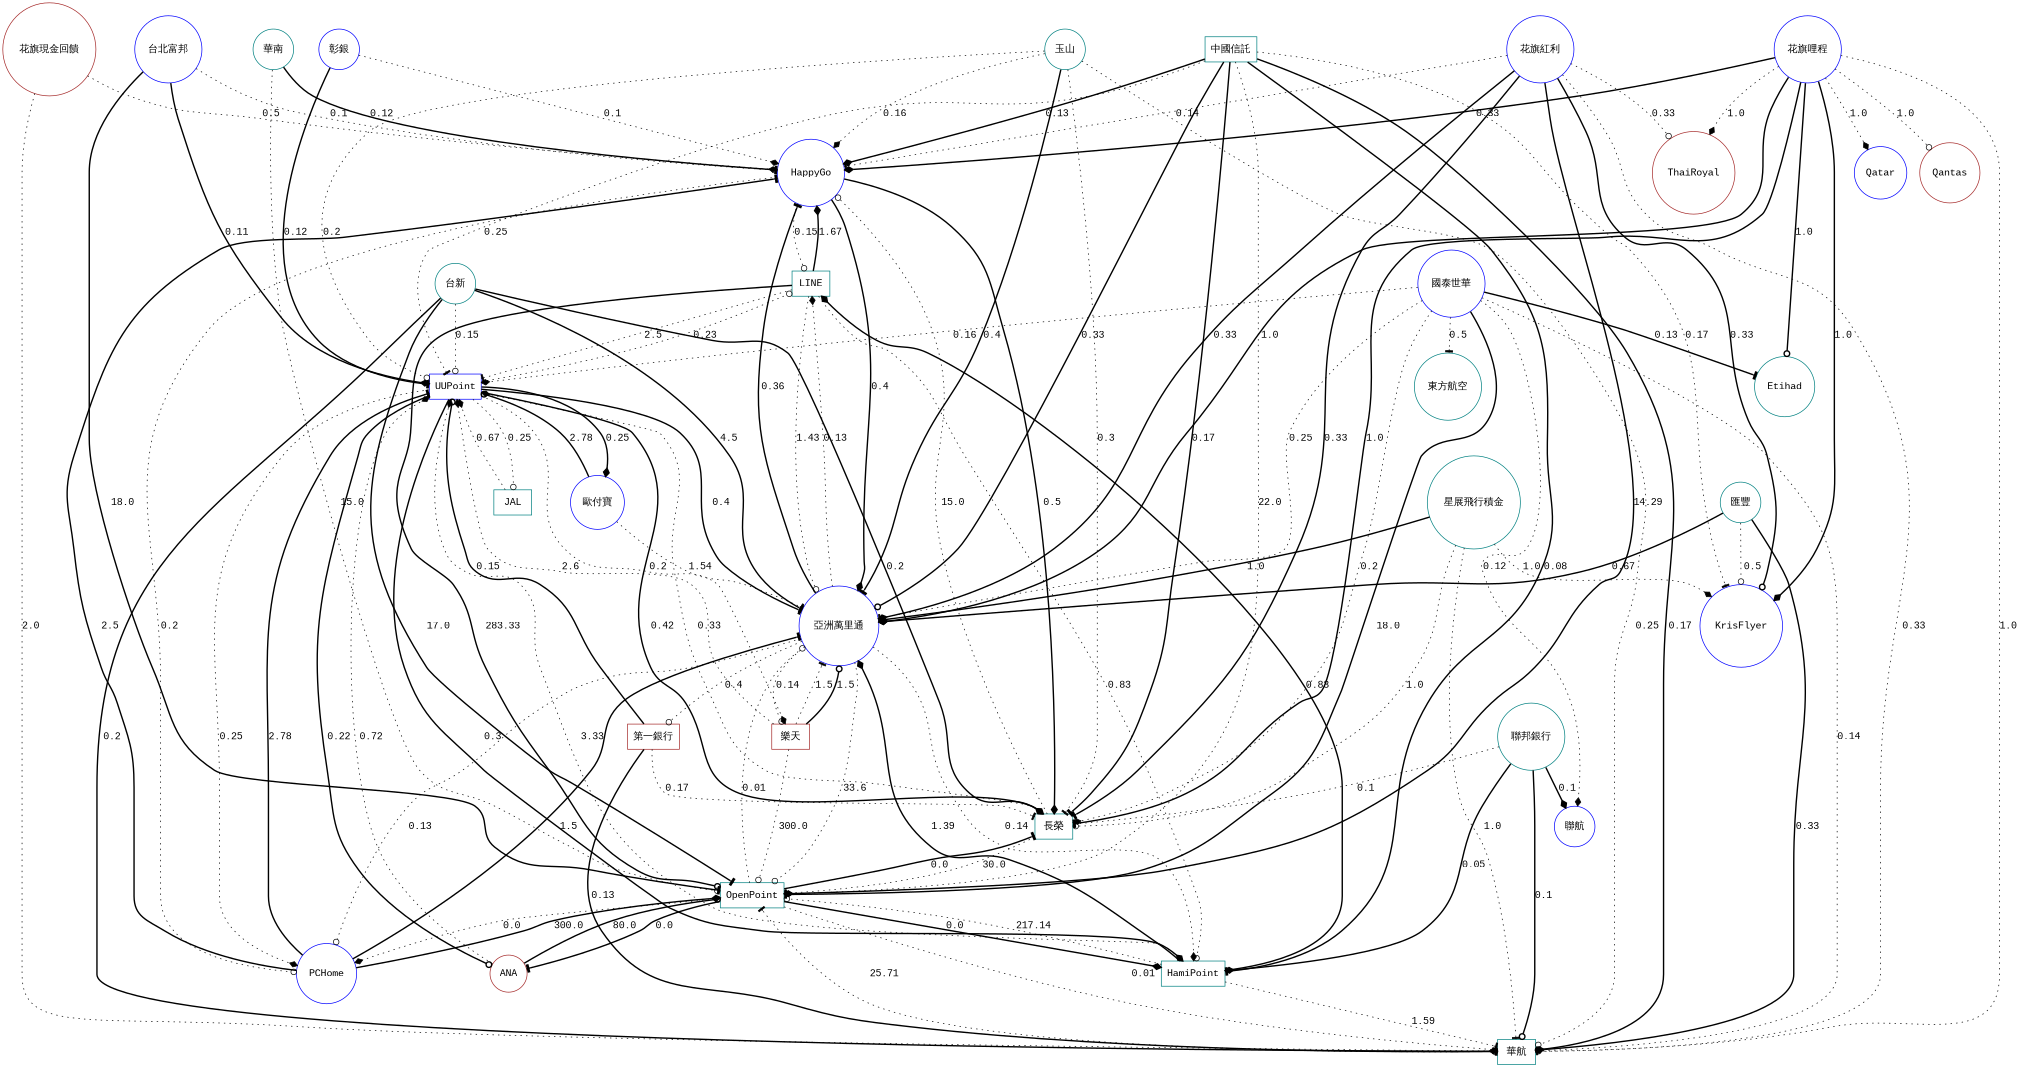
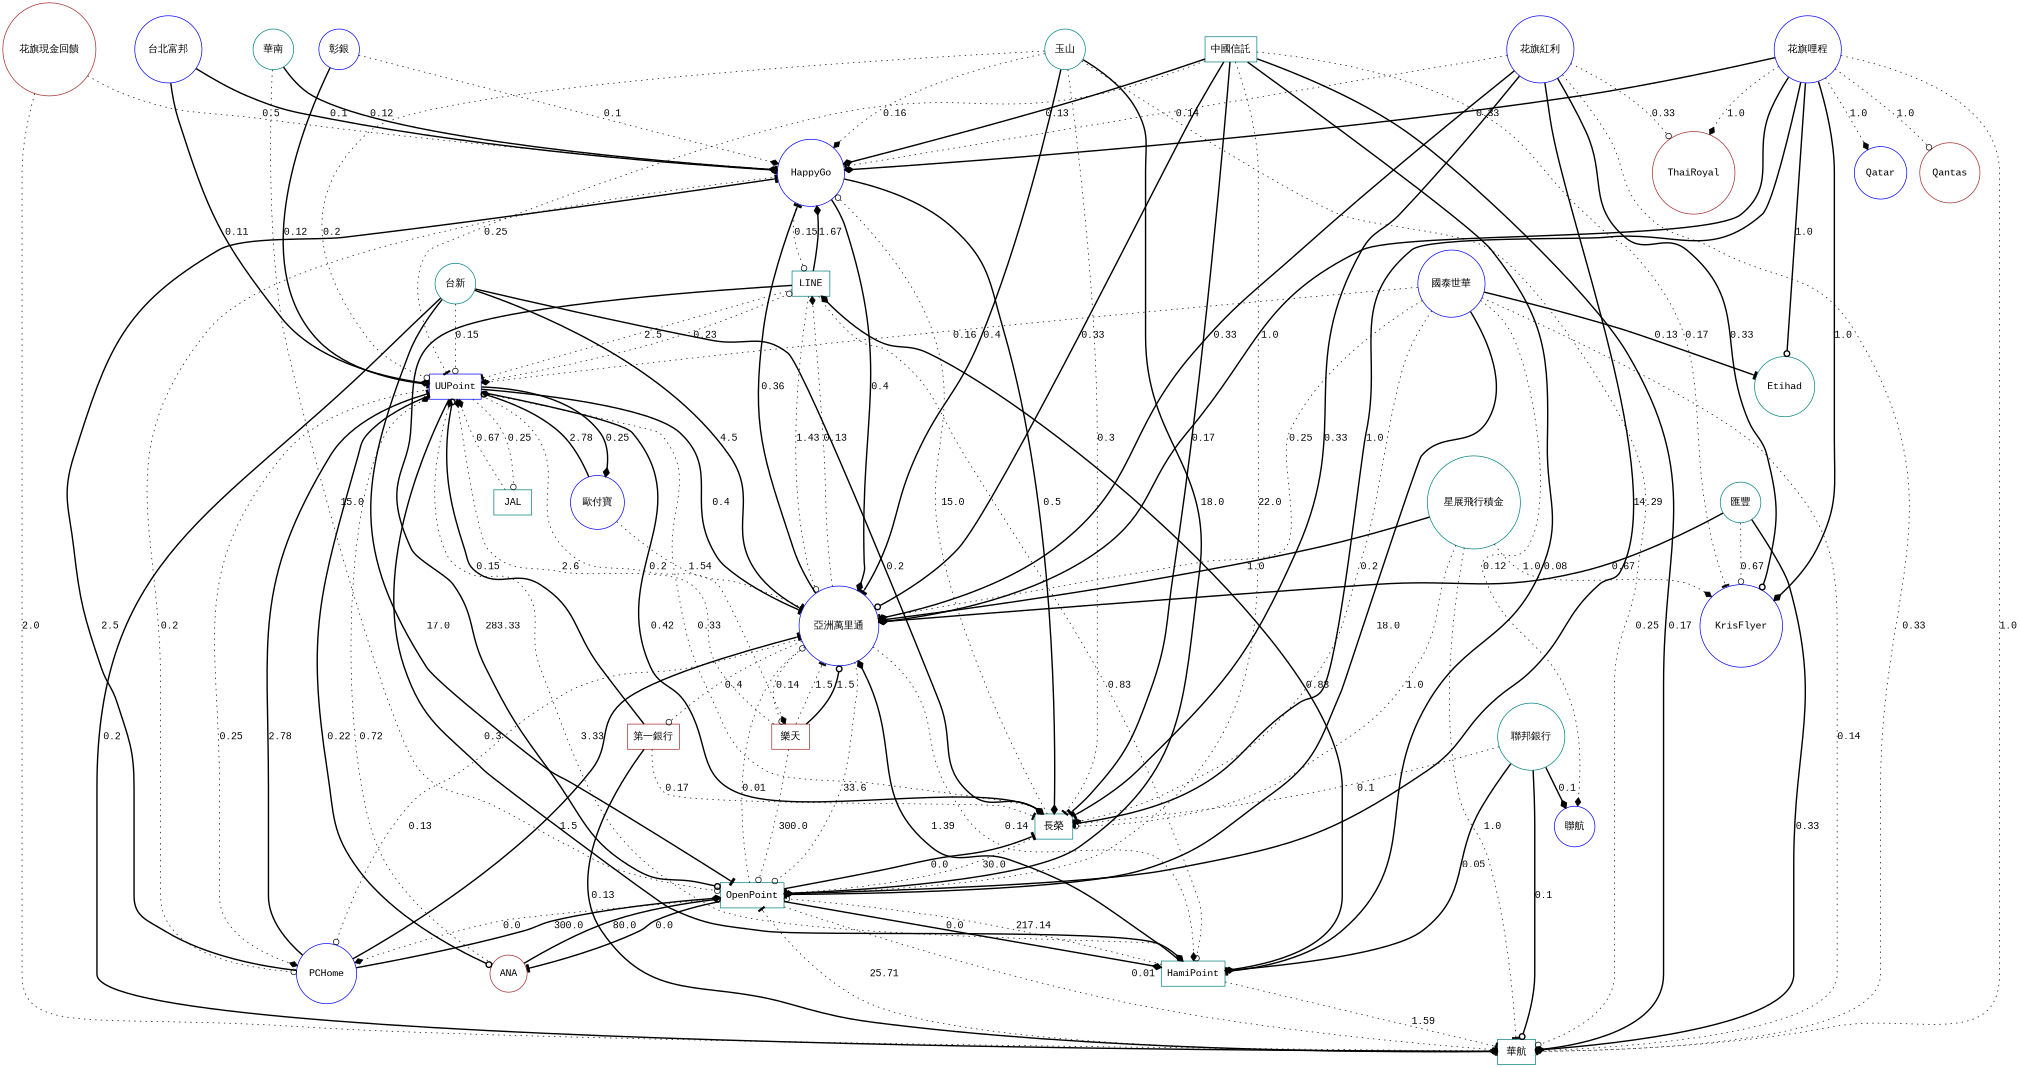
edge "台北富邦" -> "HappyGo": style dotted -> bold
node "東方航空": removed
edge "匯豐" -> "KrisFlyer": label "0.5" -> "0.67"
edge "台北富邦" -> "OpenPoint": now "玉山" -> "OpenPoint"
